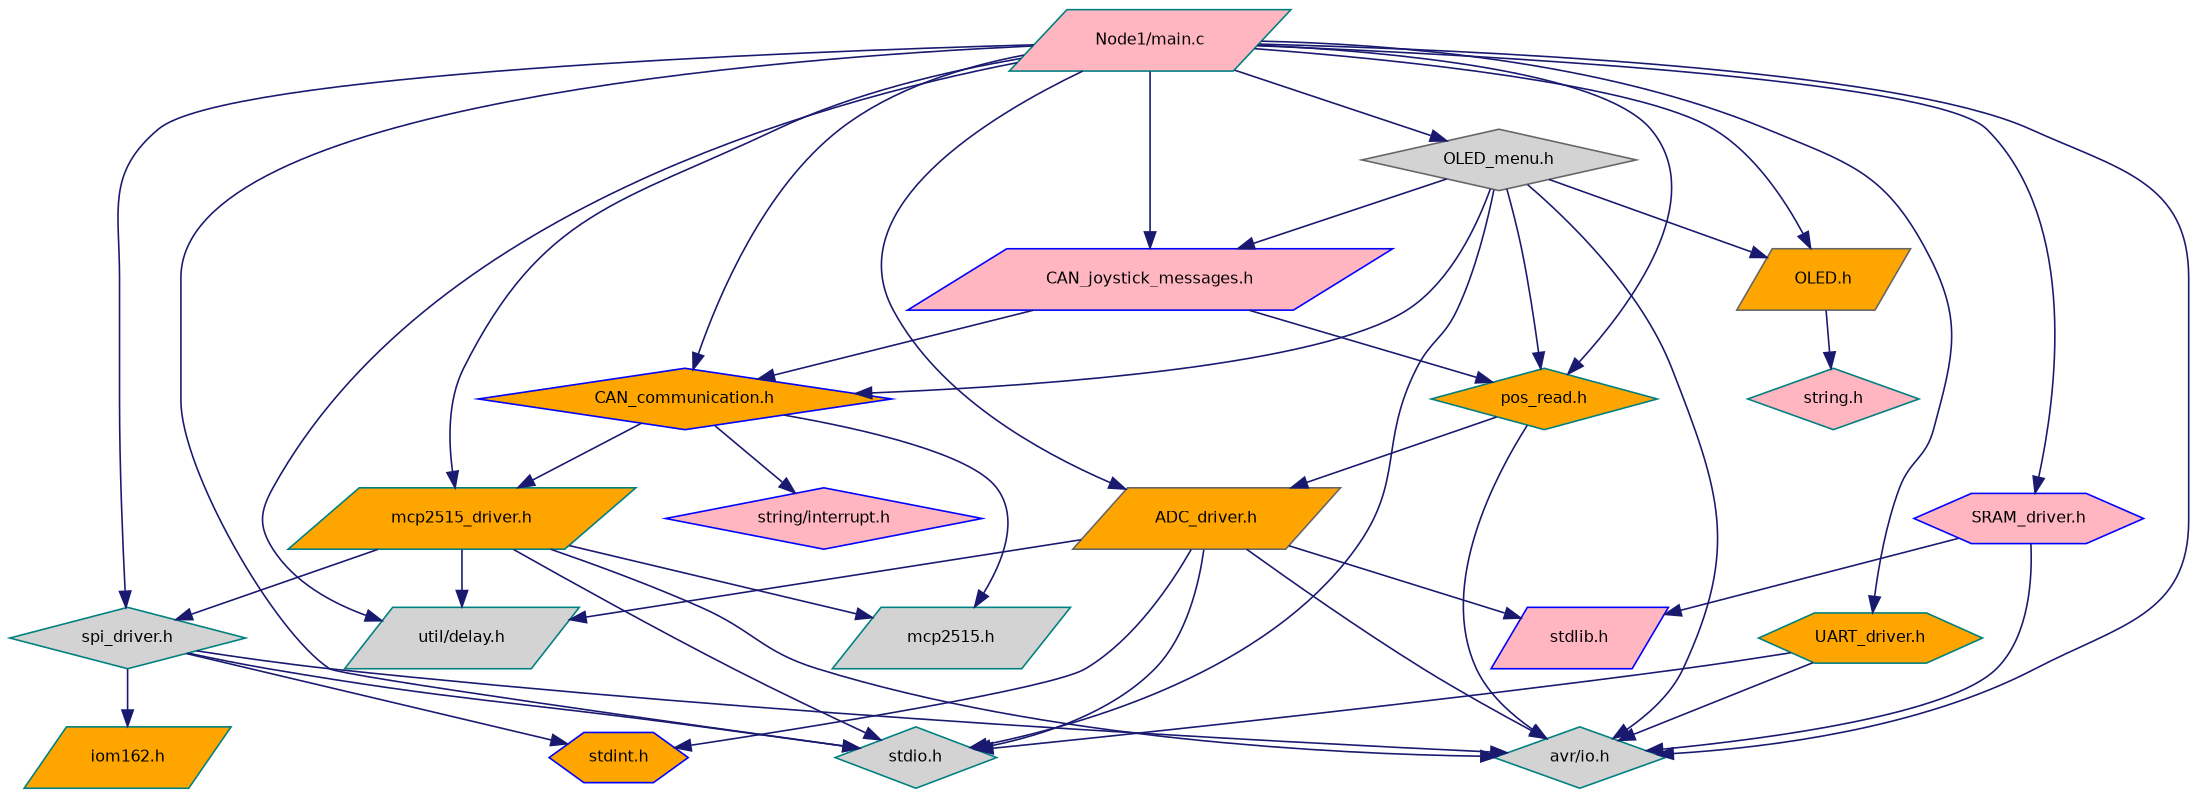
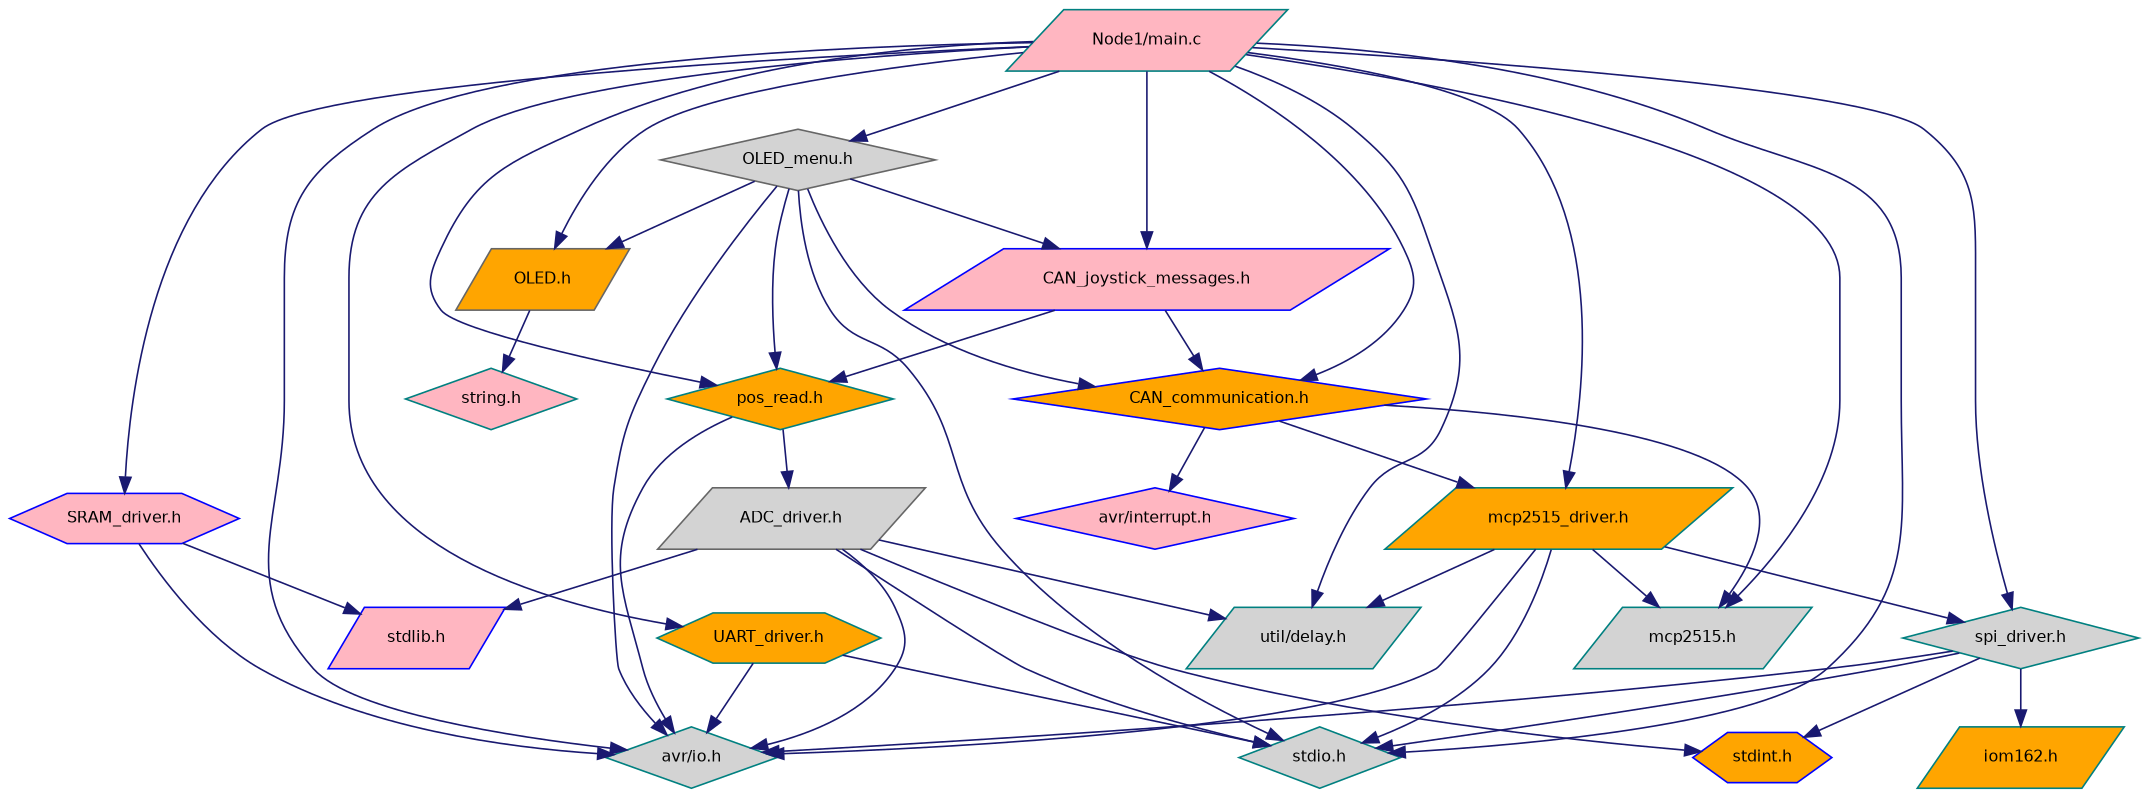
edge "Node1/main.c" -> "ADC_driver.h": now "Node1/main.c" -> "mcp2515.h"
node "string/interrupt.h": label "string/interrupt.h" -> "avr/interrupt.h"
node "ADC_driver.h": fillcolor orange -> lightgrey
